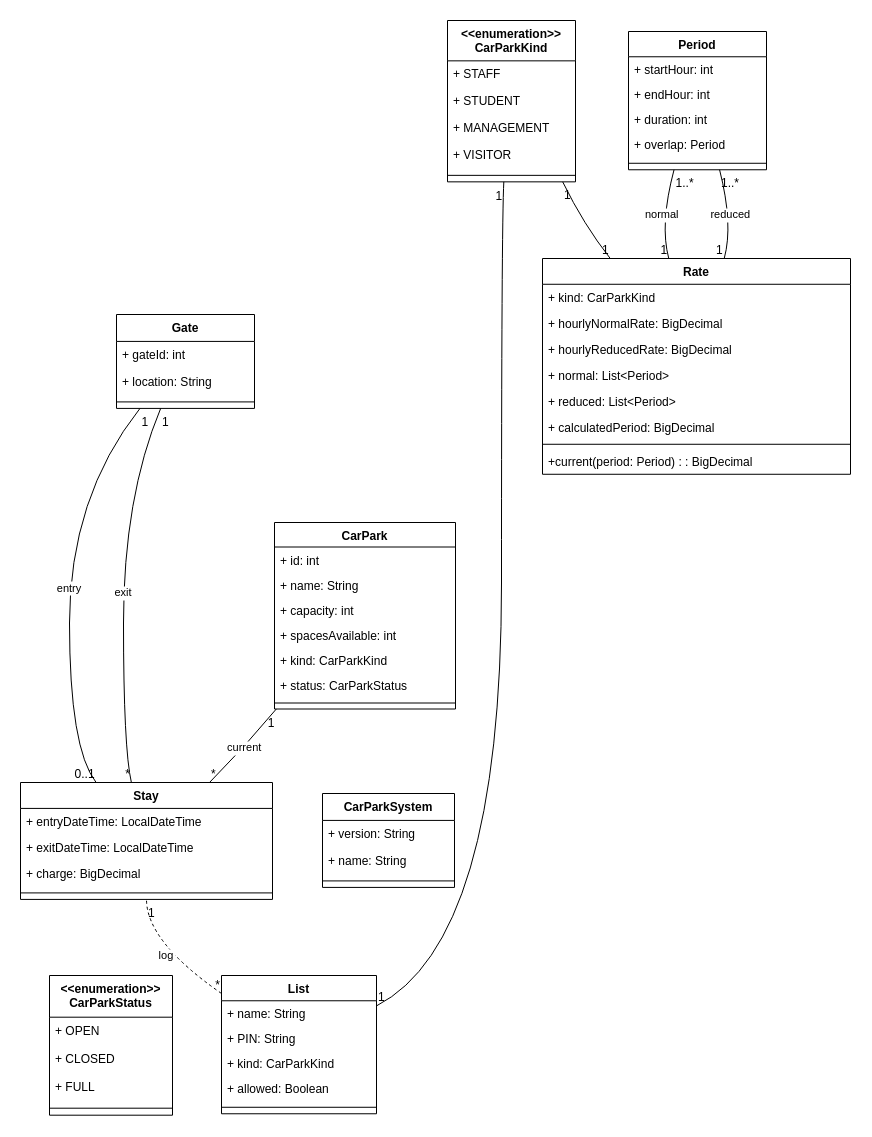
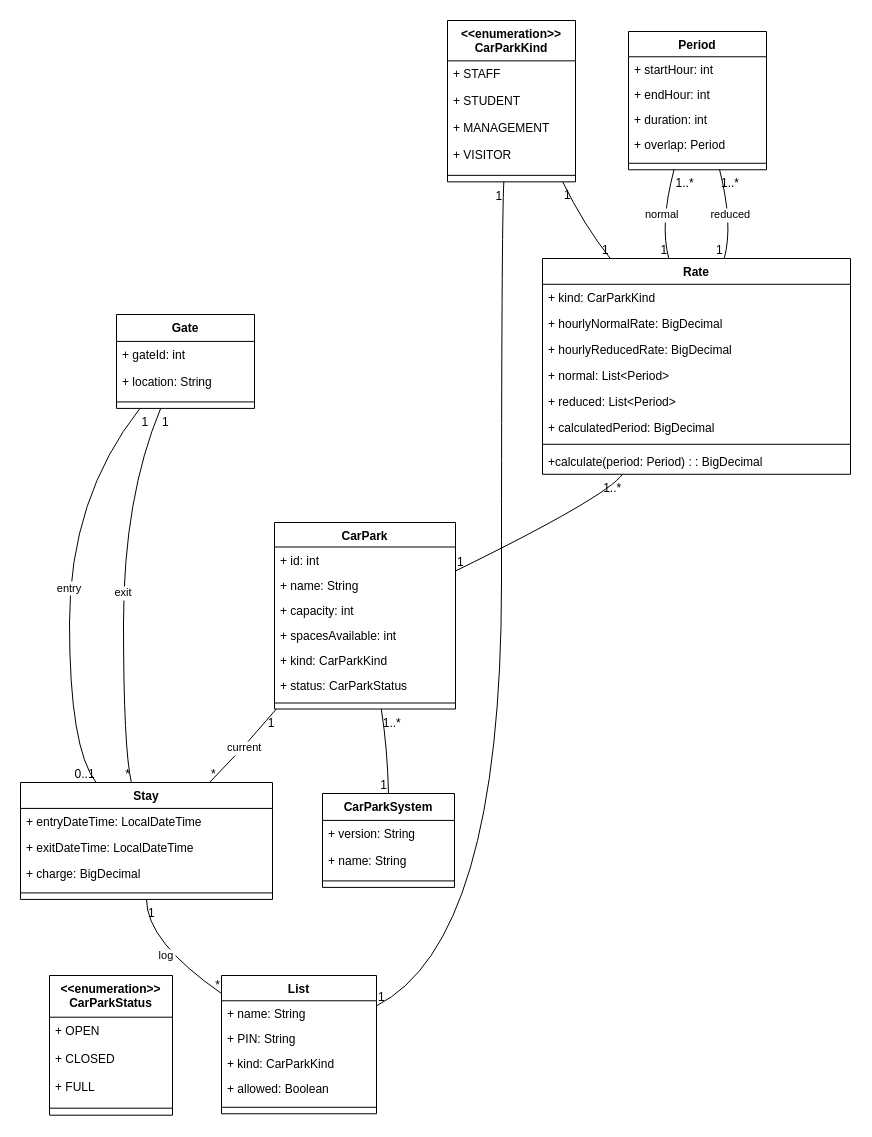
node "+current(period: Period) : : BigDecimal": label "+current(period: Period) : : BigDecimal" -> "+calculate(period: Period) : : BigDecimal"
edge "Rate" -- "CarPark": added, labels "1..*", "1"
edge "CarPark" -- "CarParkSystem": added, labels "1..*", "1"
edge "Stay" -- "List": style dashed -> solid
